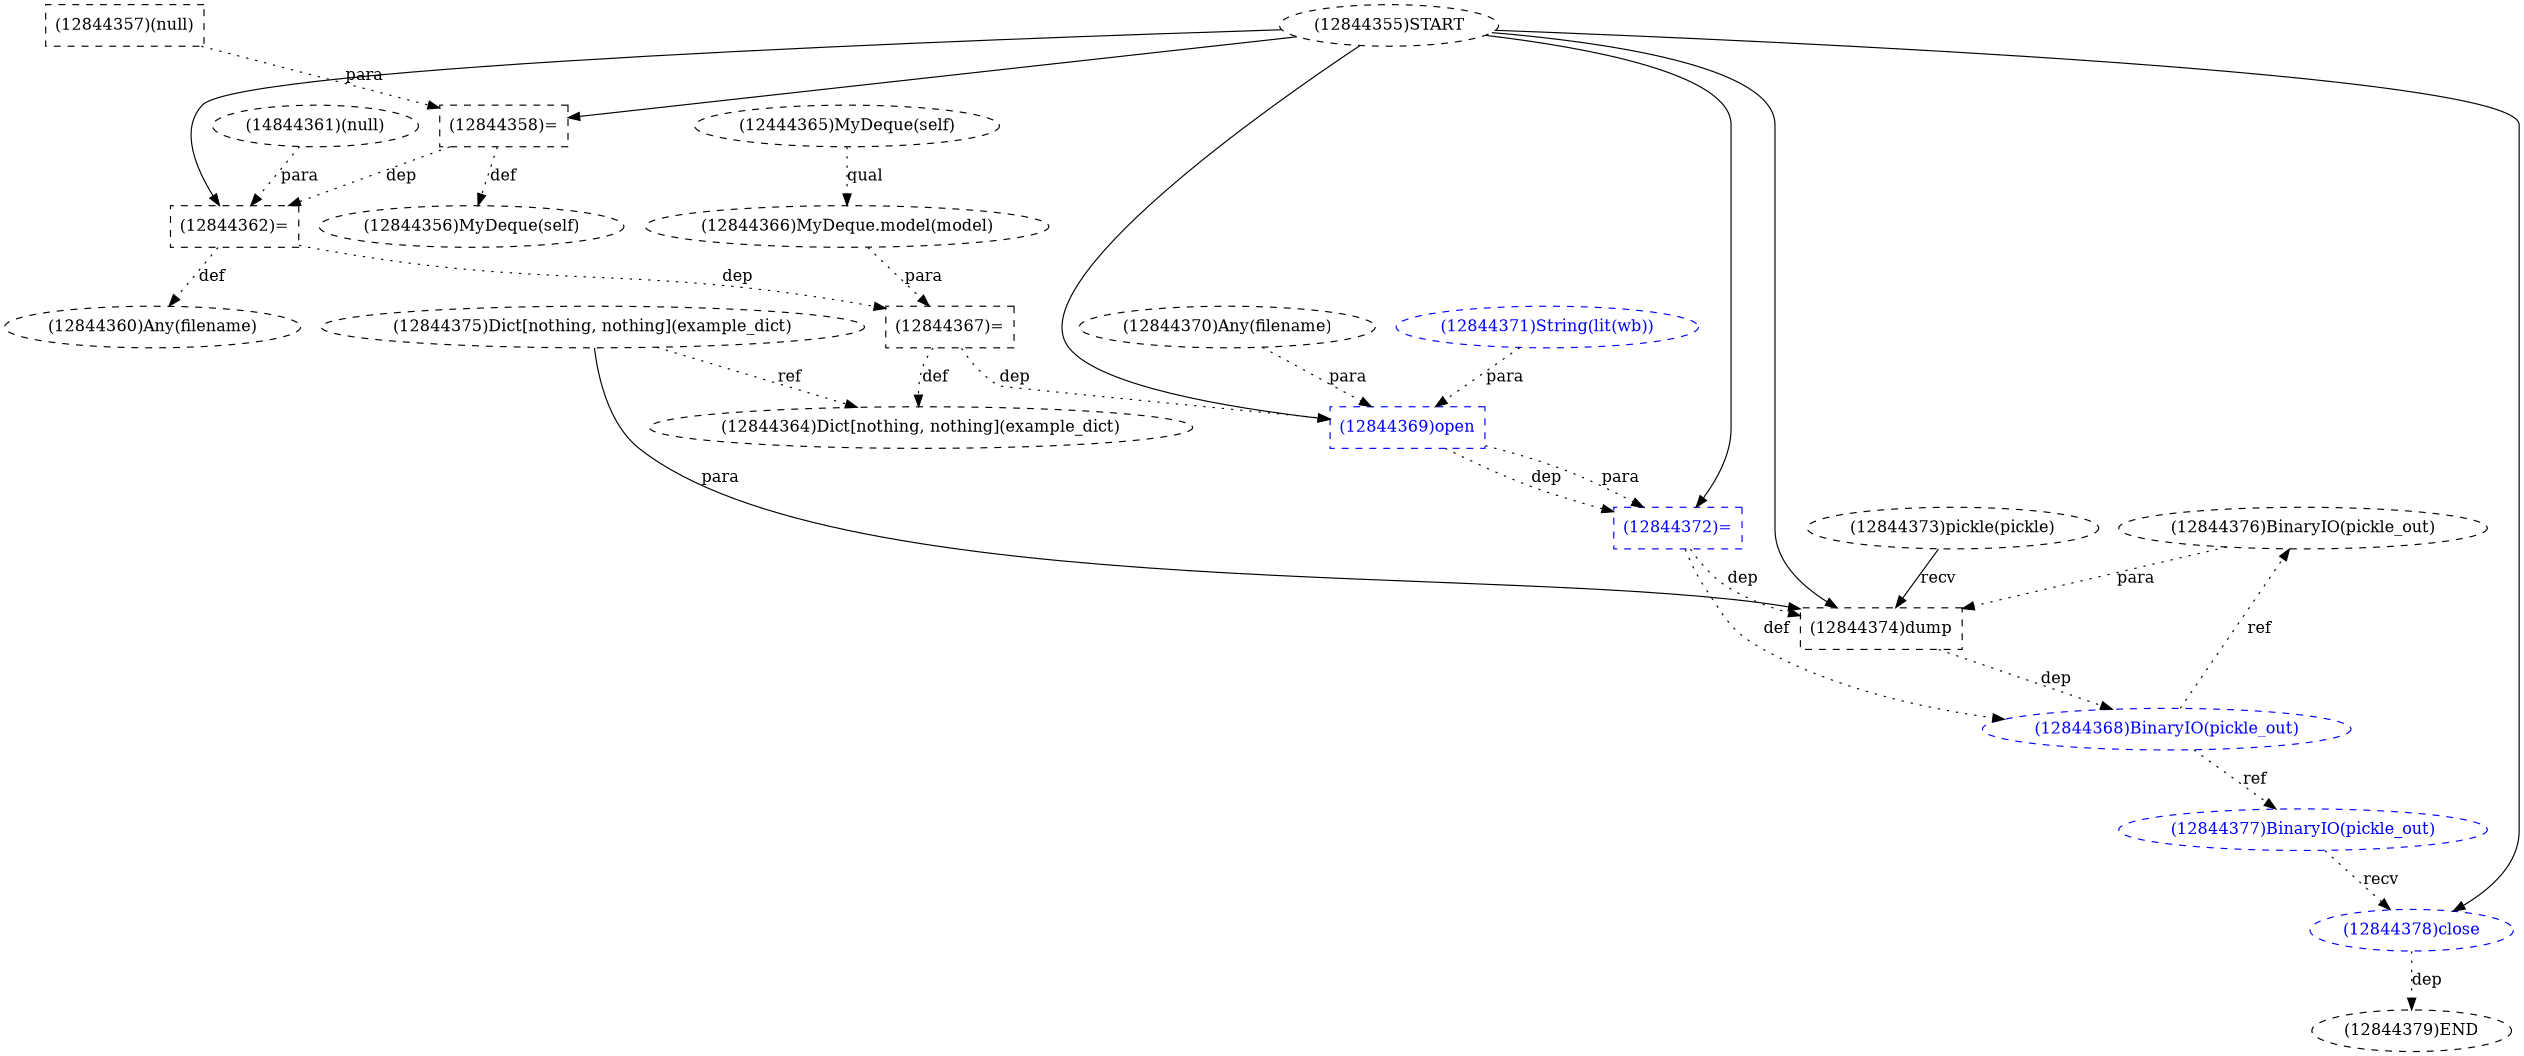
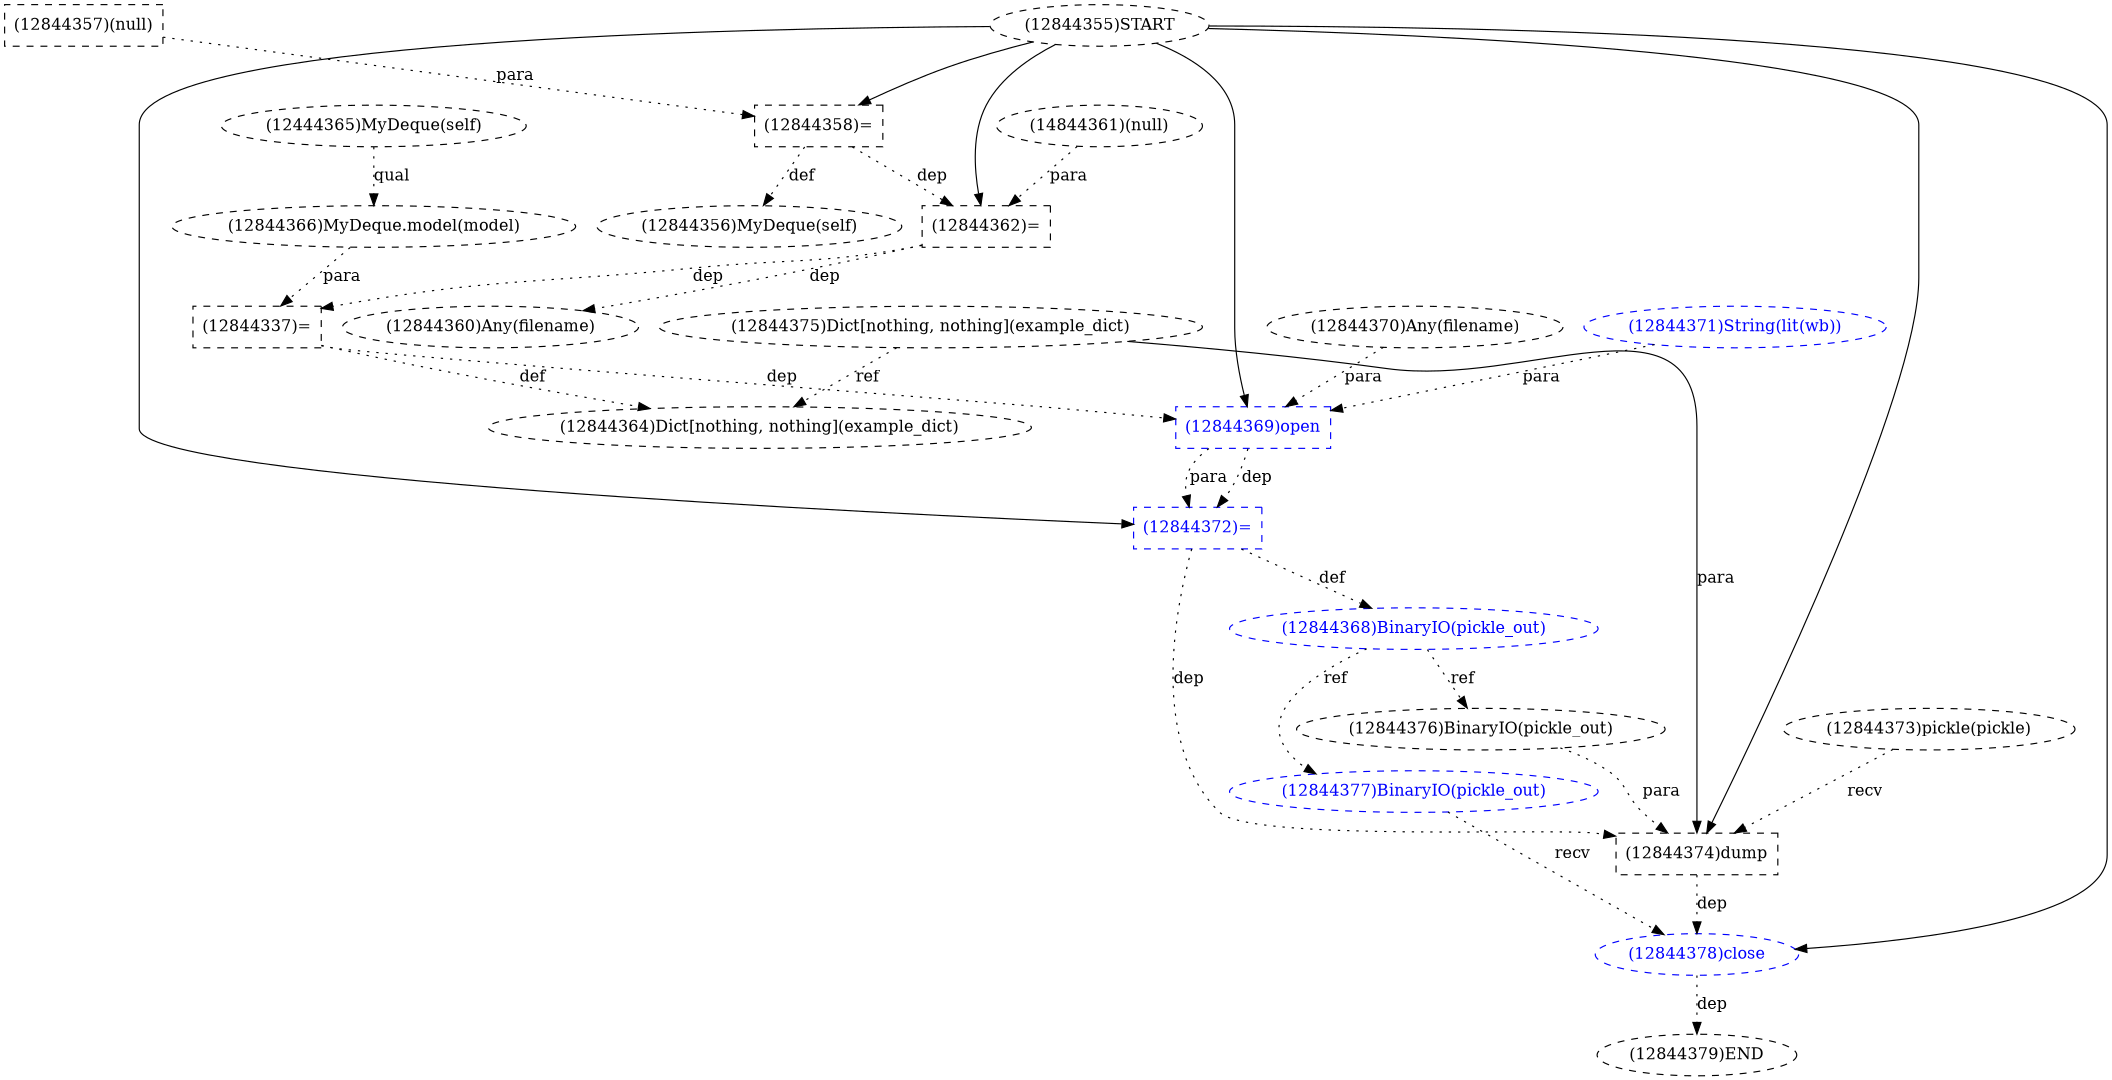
edge "(12844362)=" -> "(12844360)Any(filename)": label "def" -> "dep"
node "(12844367)=": label "(12844367)=" -> "(12844337)="
edge "(12844373)pickle(pickle)" -> "(12844374)dump": style solid -> dotted
edge "(12844374)dump" -> "(12844368)BinaryIO(pickle_out)": now "(12844374)dump" -> "(12844378)close"
